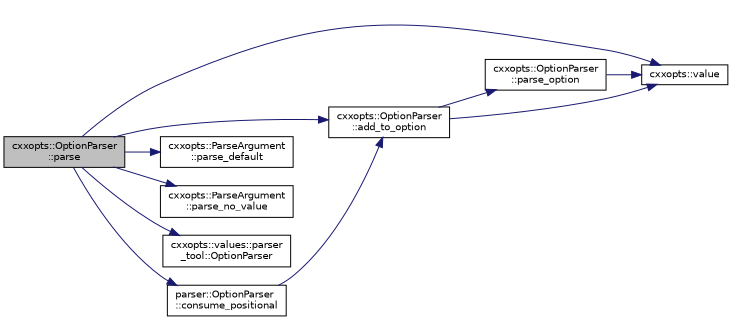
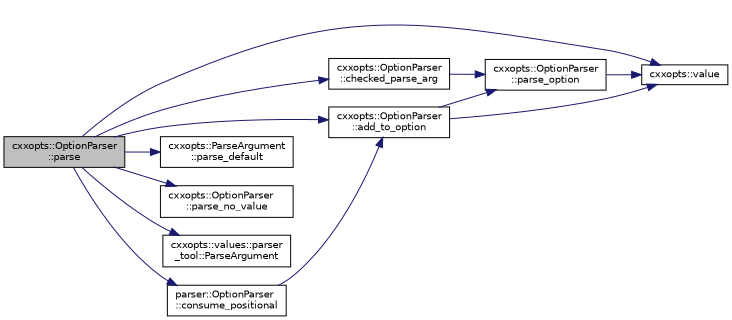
node "cxxopts::OptionParser ::checked_parse_arg": added
node "cxxopts::ParseArgument ::parse_no_value": label "cxxopts::ParseArgument ::parse_no_value" -> "cxxopts::OptionParser ::parse_no_value"
node "cxxopts::values::parser _tool::OptionParser": label "cxxopts::values::parser _tool::OptionParser" -> "cxxopts::values::parser _tool::ParseArgument"
